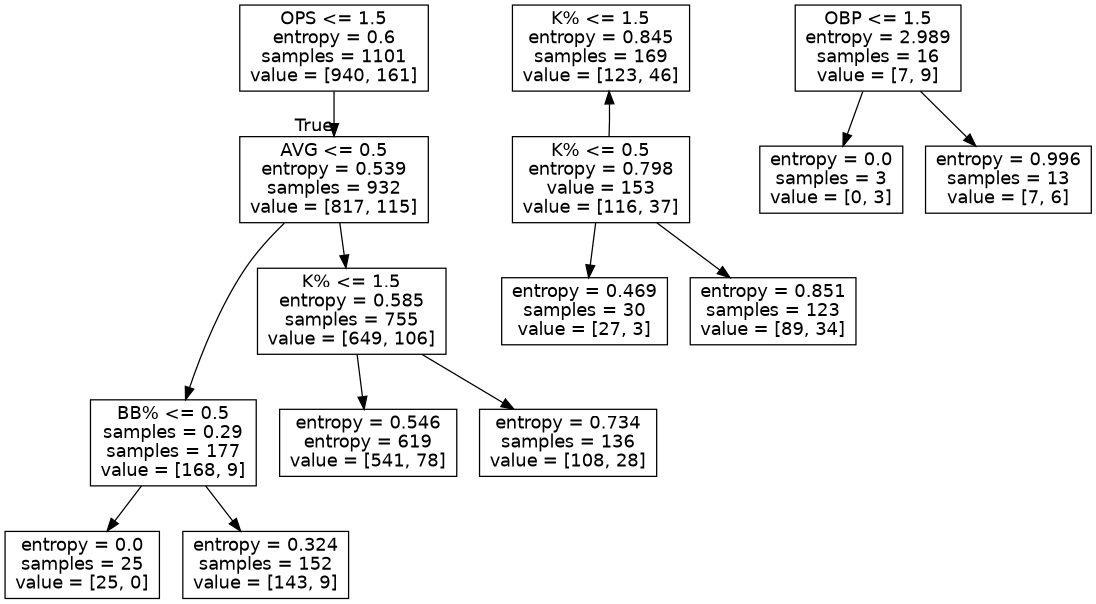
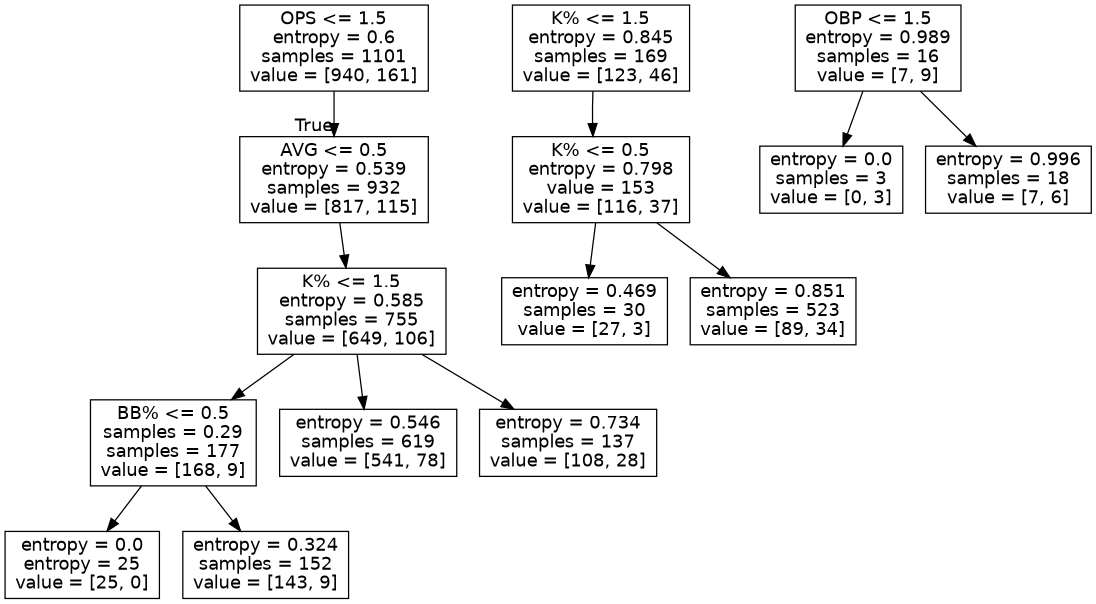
node "OBP <= 1.5 entropy = 2.989 samples = 16 value = [7, 9]": label "OBP <= 1.5 entropy = 2.989 samples = 16 value = [7, 9]" -> "OBP <= 1.5 entropy = 0.989 samples = 16 value = [7, 9]"
edge "K% <= 0.5 entropy = 0.798 value = 153 value = [116, 37]" -> "K% <= 1.5 entropy = 0.845 samples = 169 value = [123, 46]": reversed
node "entropy = 0.996 samples = 13 value = [7, 6]": label "entropy = 0.996 samples = 13 value = [7, 6]" -> "entropy = 0.996 samples = 18 value = [7, 6]"
edge "AVG <= 0.5 entropy = 0.539 samples = 932 value = [817, 115]" -> "BB% <= 0.5 samples = 0.29 samples = 177 value = [168, 9]": now "K% <= 1.5 entropy = 0.585 samples = 755 value = [649, 106]" -> "BB% <= 0.5 samples = 0.29 samples = 177 value = [168, 9]"
node "entropy = 0.851 samples = 123 value = [89, 34]": label "entropy = 0.851 samples = 123 value = [89, 34]" -> "entropy = 0.851 samples = 523 value = [89, 34]"
node "entropy = 0.546 entropy = 619 value = [541, 78]": label "entropy = 0.546 entropy = 619 value = [541, 78]" -> "entropy = 0.546 samples = 619 value = [541, 78]"
node "entropy = 0.734 samples = 136 value = [108, 28]": label "entropy = 0.734 samples = 136 value = [108, 28]" -> "entropy = 0.734 samples = 137 value = [108, 28]"
node "entropy = 0.0 samples = 25 value = [25, 0]": label "entropy = 0.0 samples = 25 value = [25, 0]" -> "entropy = 0.0 entropy = 25 value = [25, 0]"
